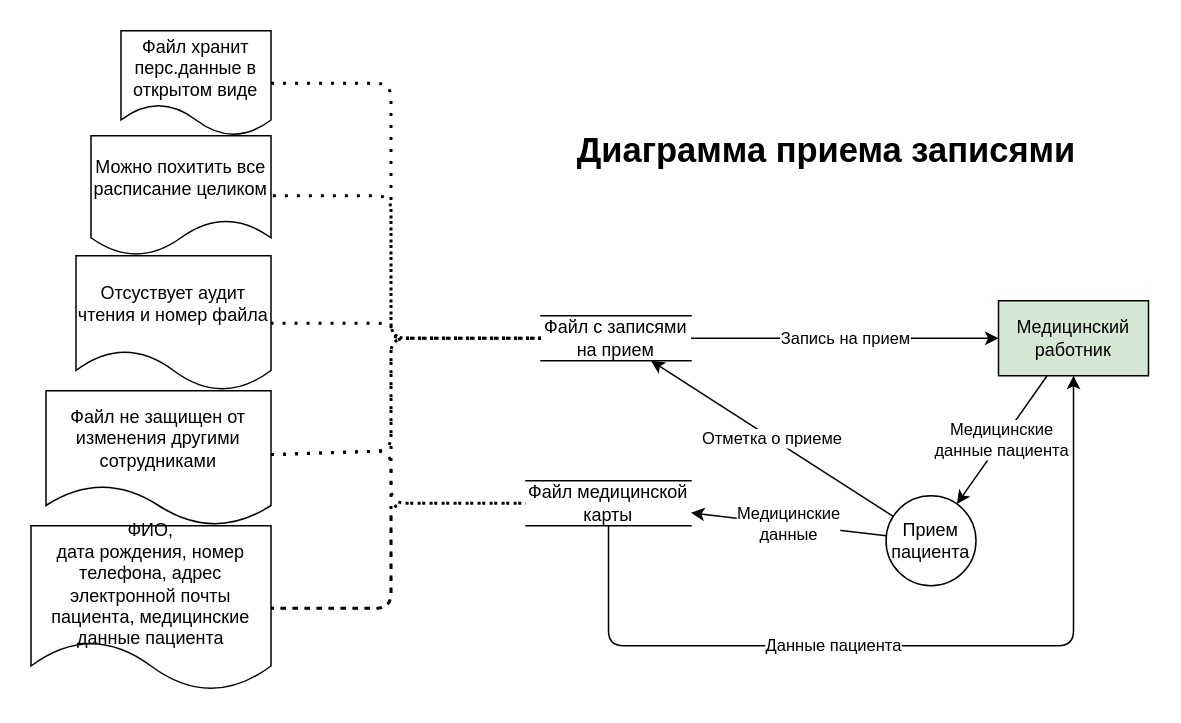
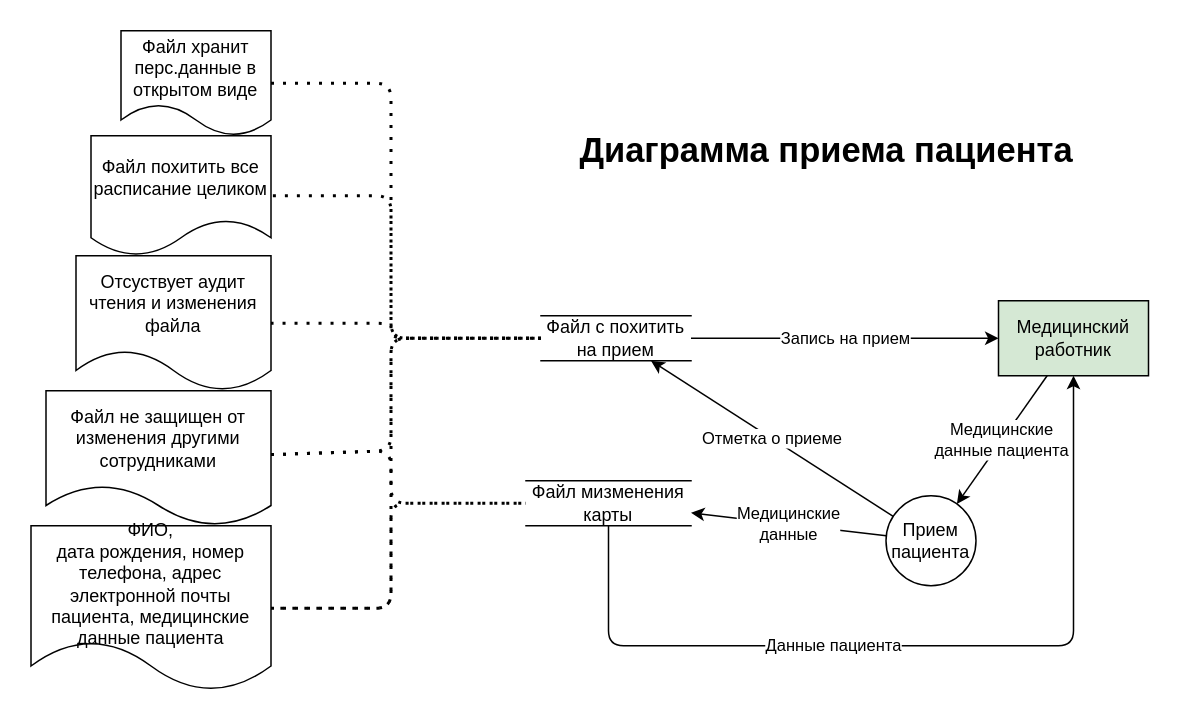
node "Диаграмма приема записями": label "Диаграмма приема записями" -> "Диаграмма приема пациента"
node "Можно похитить все расписание целиком": label "Можно похитить все расписание целиком" -> "Файл похитить все расписание целиком"
node "Отсуствует аудит чтения и номер файла": label "Отсуствует аудит чтения и номер файла" -> "Отсуствует аудит чтения и изменения файла"
node "Файл с записями на прием": label "Файл с записями на прием" -> "Файл с похитить на прием"
node "Файл медицинской карты": label "Файл медицинской карты" -> "Файл мизменения карты"
